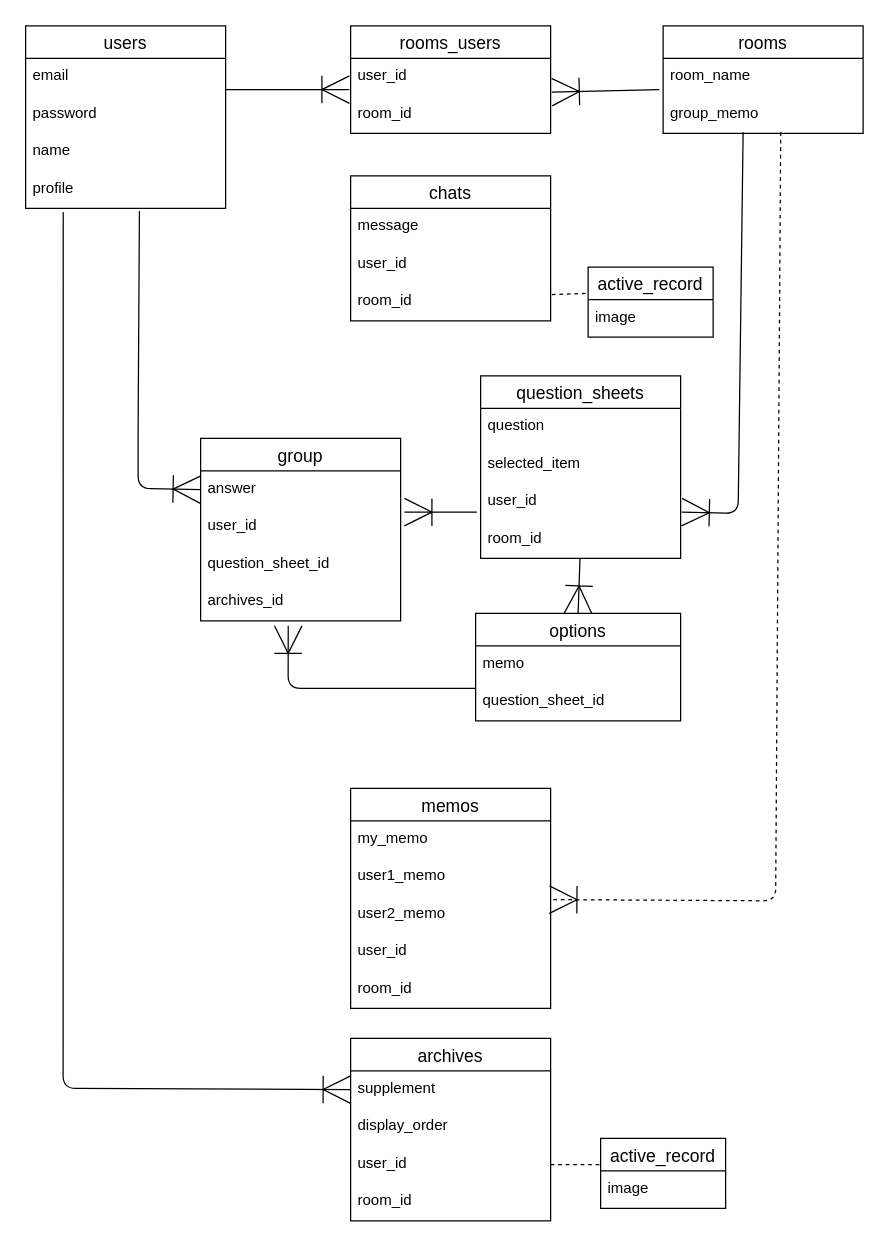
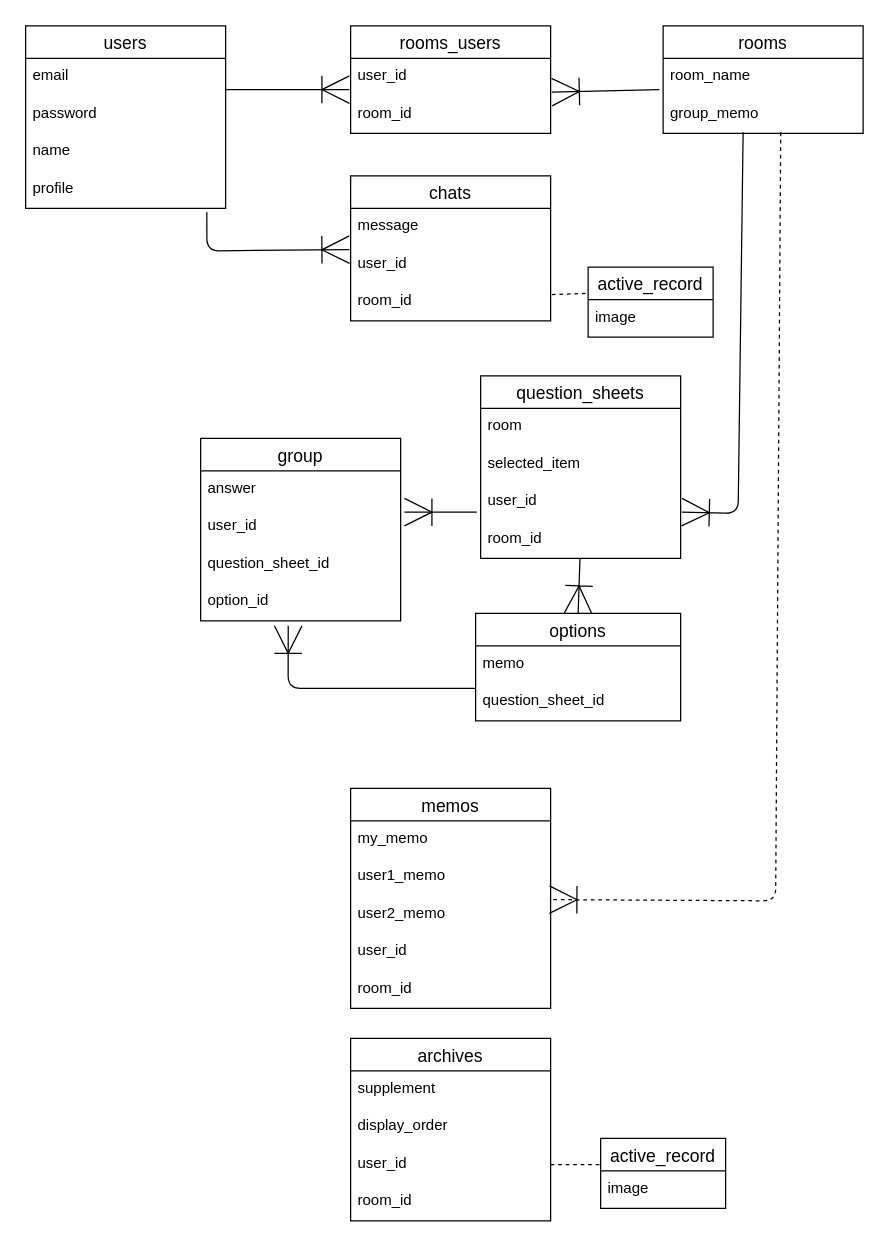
edge "profile" -> "message": added
edge "profile" -> "answer": removed
node "question": label "question" -> "room"
node "archives_id": label "archives_id" -> "option_id"
edge "profile" -> "supplement": removed
